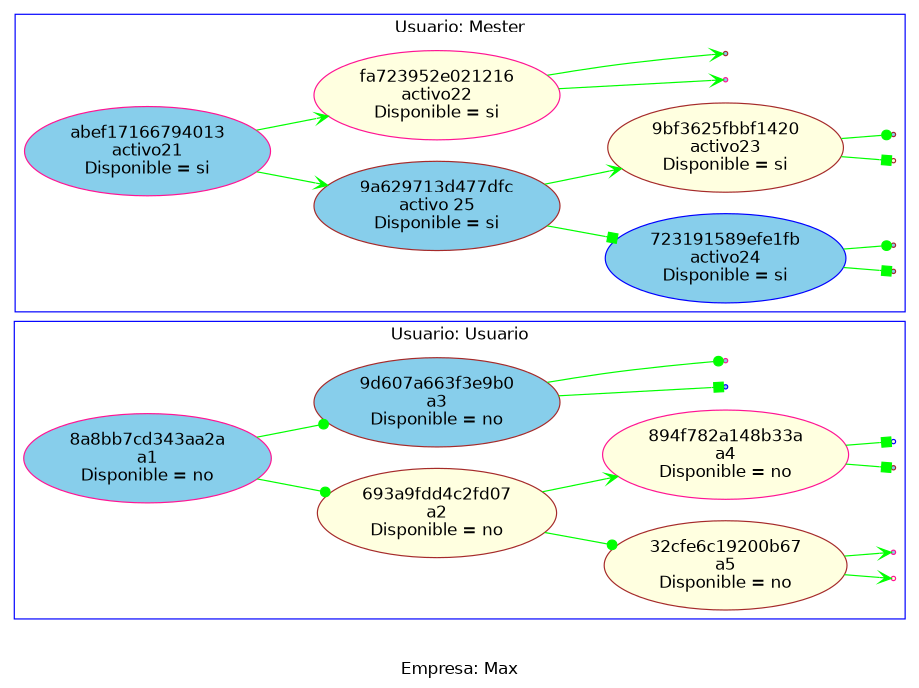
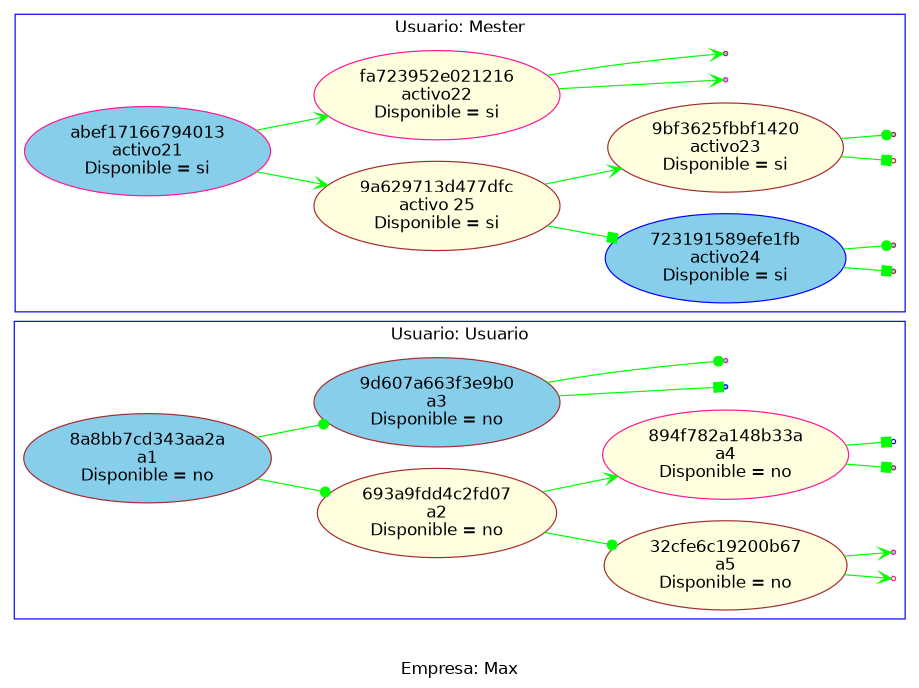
node "9a629713d477dfc activo 25 Disponible = si": fillcolor skyblue -> lightyellow
node "8a8bb7cd343aa2a a1 Disponible = no": color deeppink -> brown
